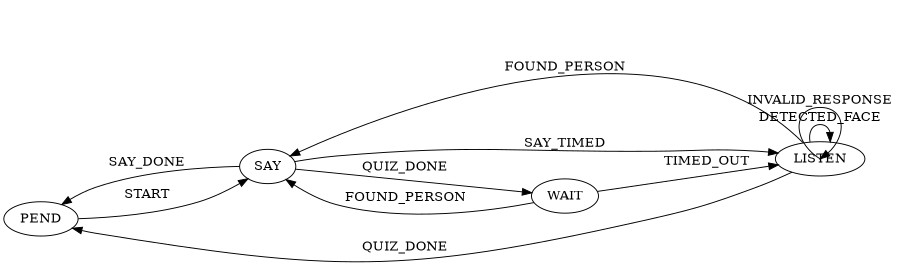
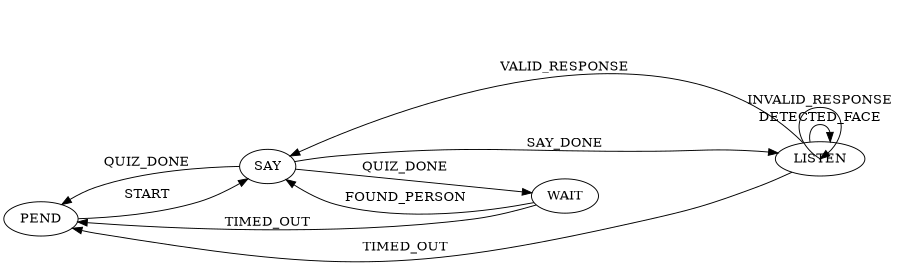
edge "LISTEN" -> "SAY": label "  FOUND_PERSON  " -> "  VALID_RESPONSE  "
edge "SAY" -> "LISTEN": label "  SAY_TIMED  " -> "  SAY_DONE  "
edge "SAY" -> "PEND": label "  SAY_DONE  " -> "  QUIZ_DONE  "
edge "WAIT" -> "LISTEN": now "WAIT" -> "PEND"
edge "LISTEN" -> "PEND": label "  QUIZ_DONE  " -> "  TIMED_OUT  "
